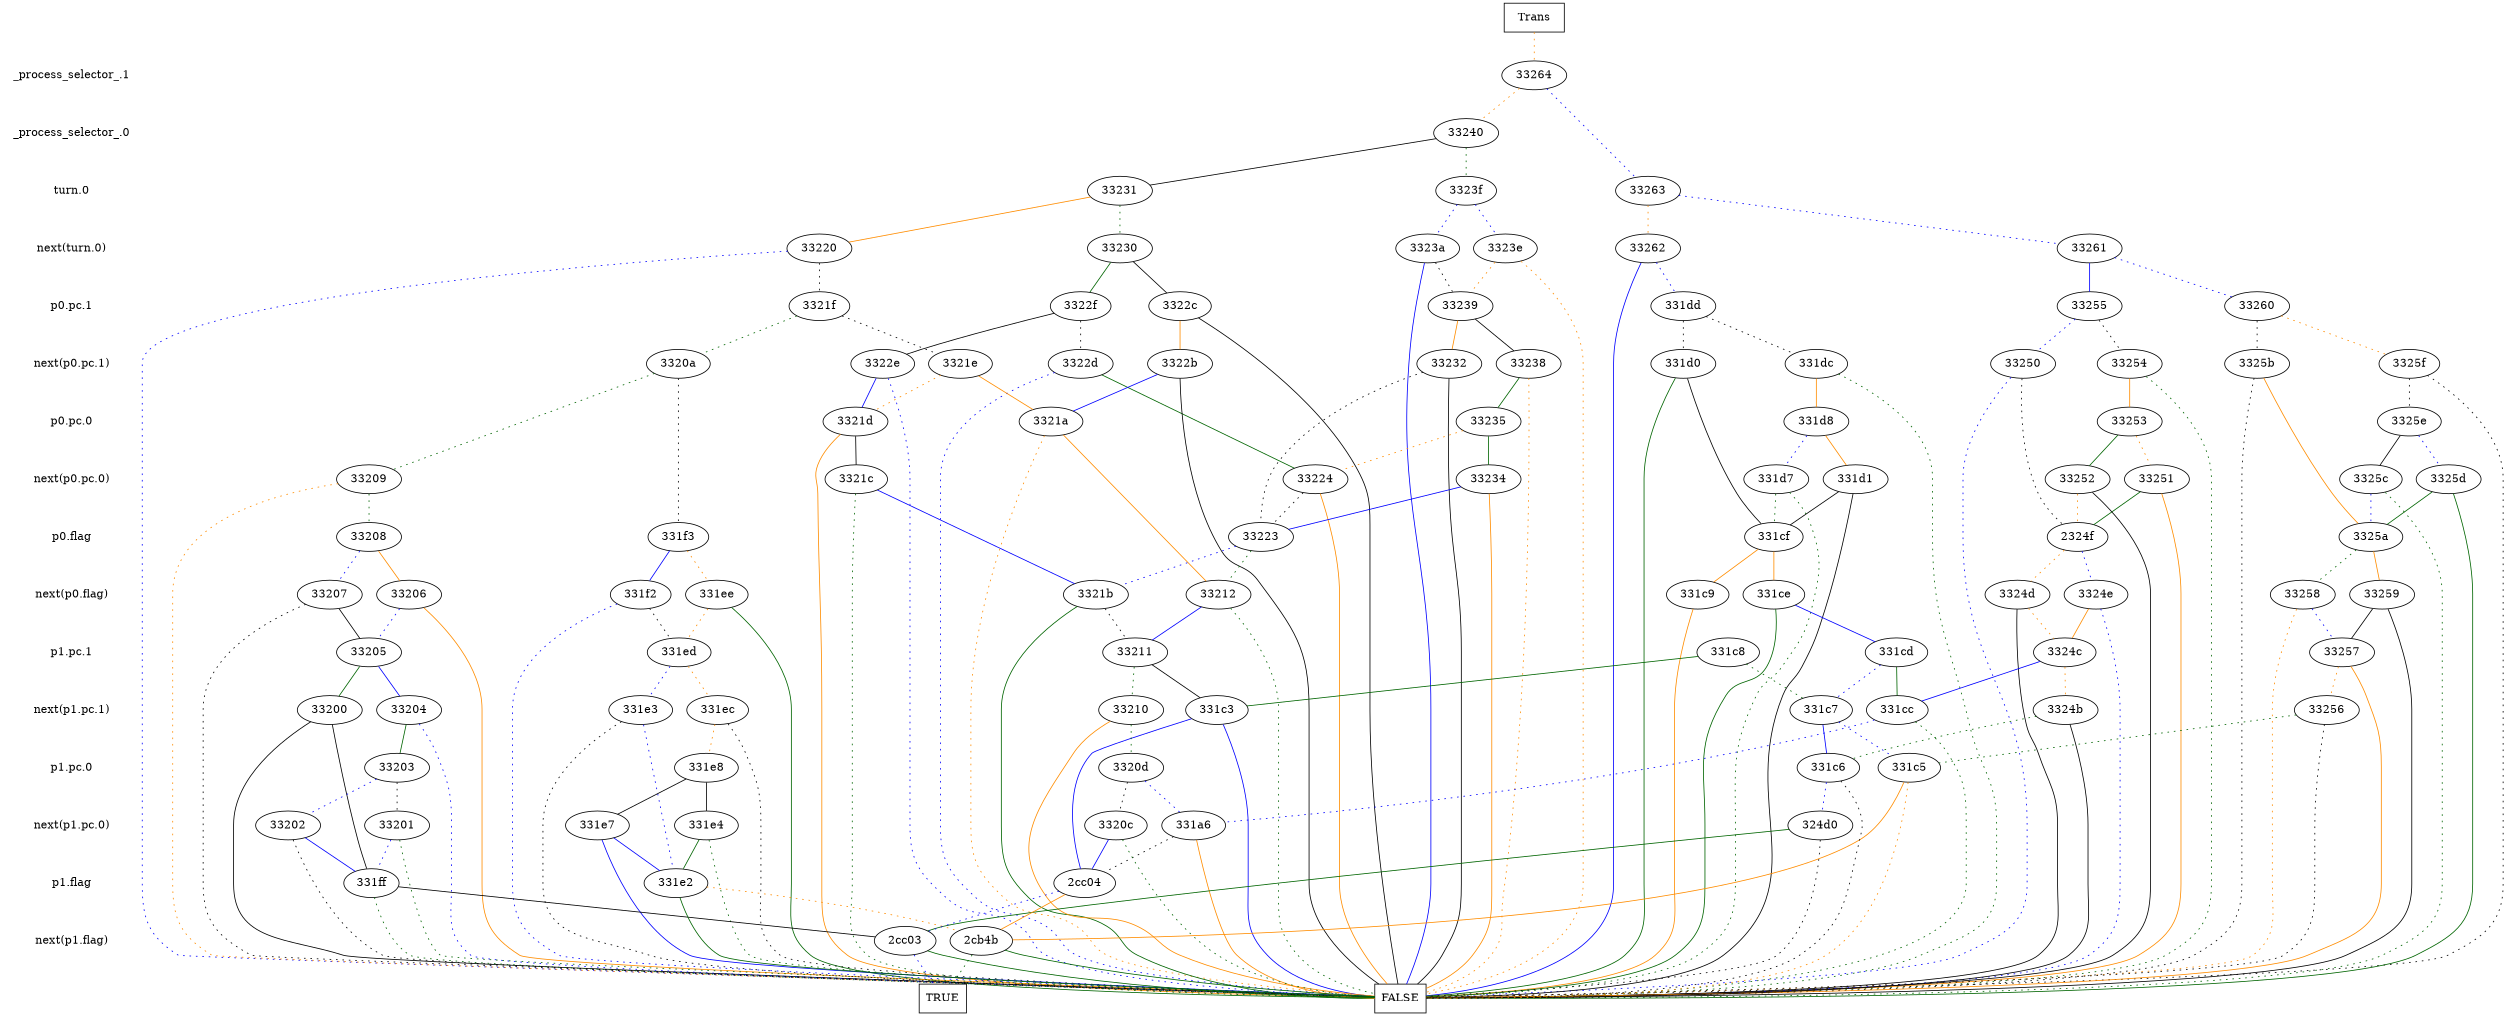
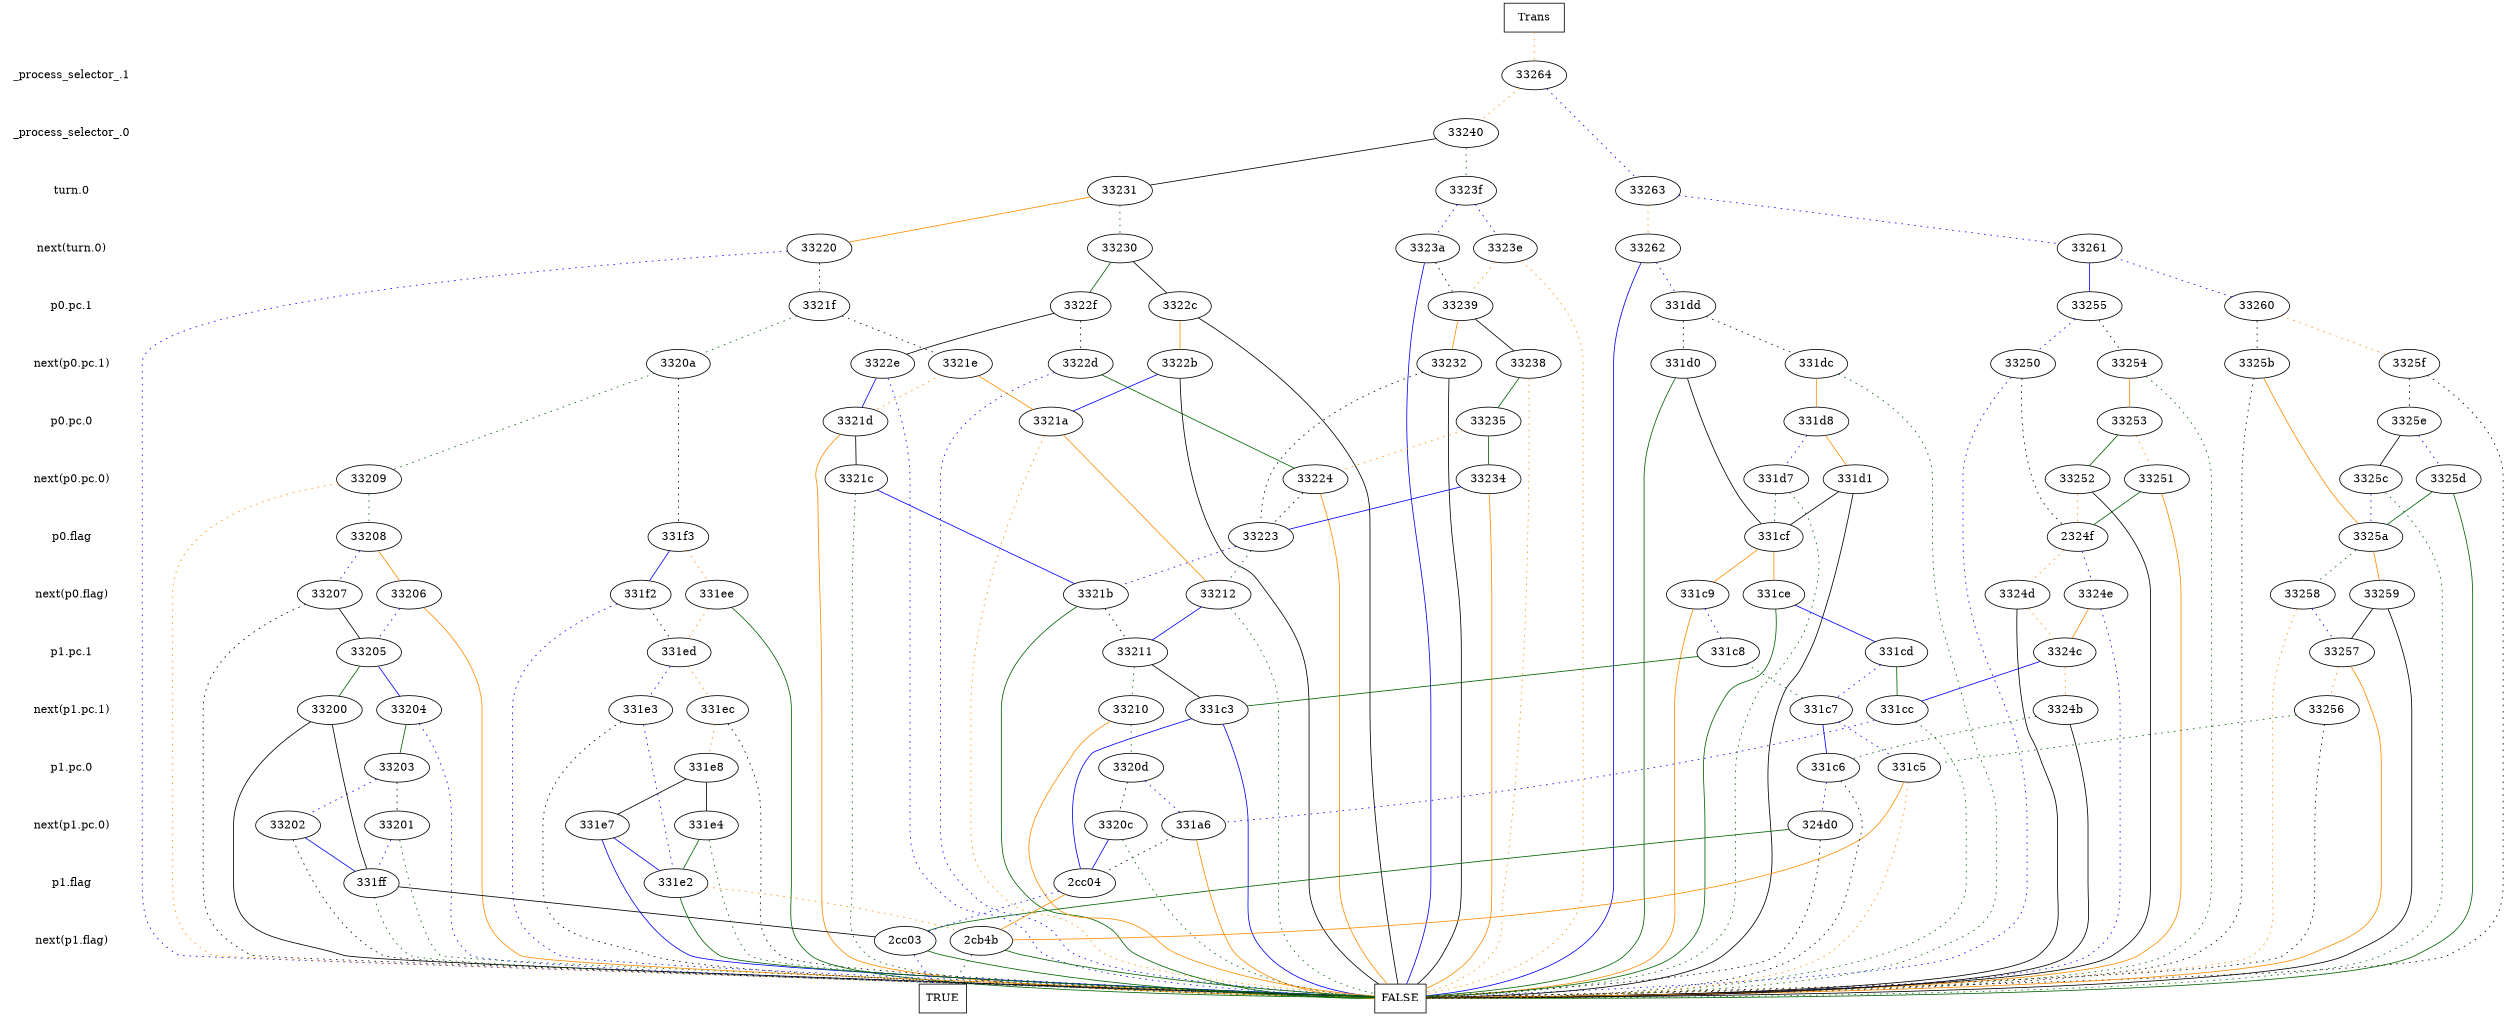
edge "331c9" -- "331c8": added
